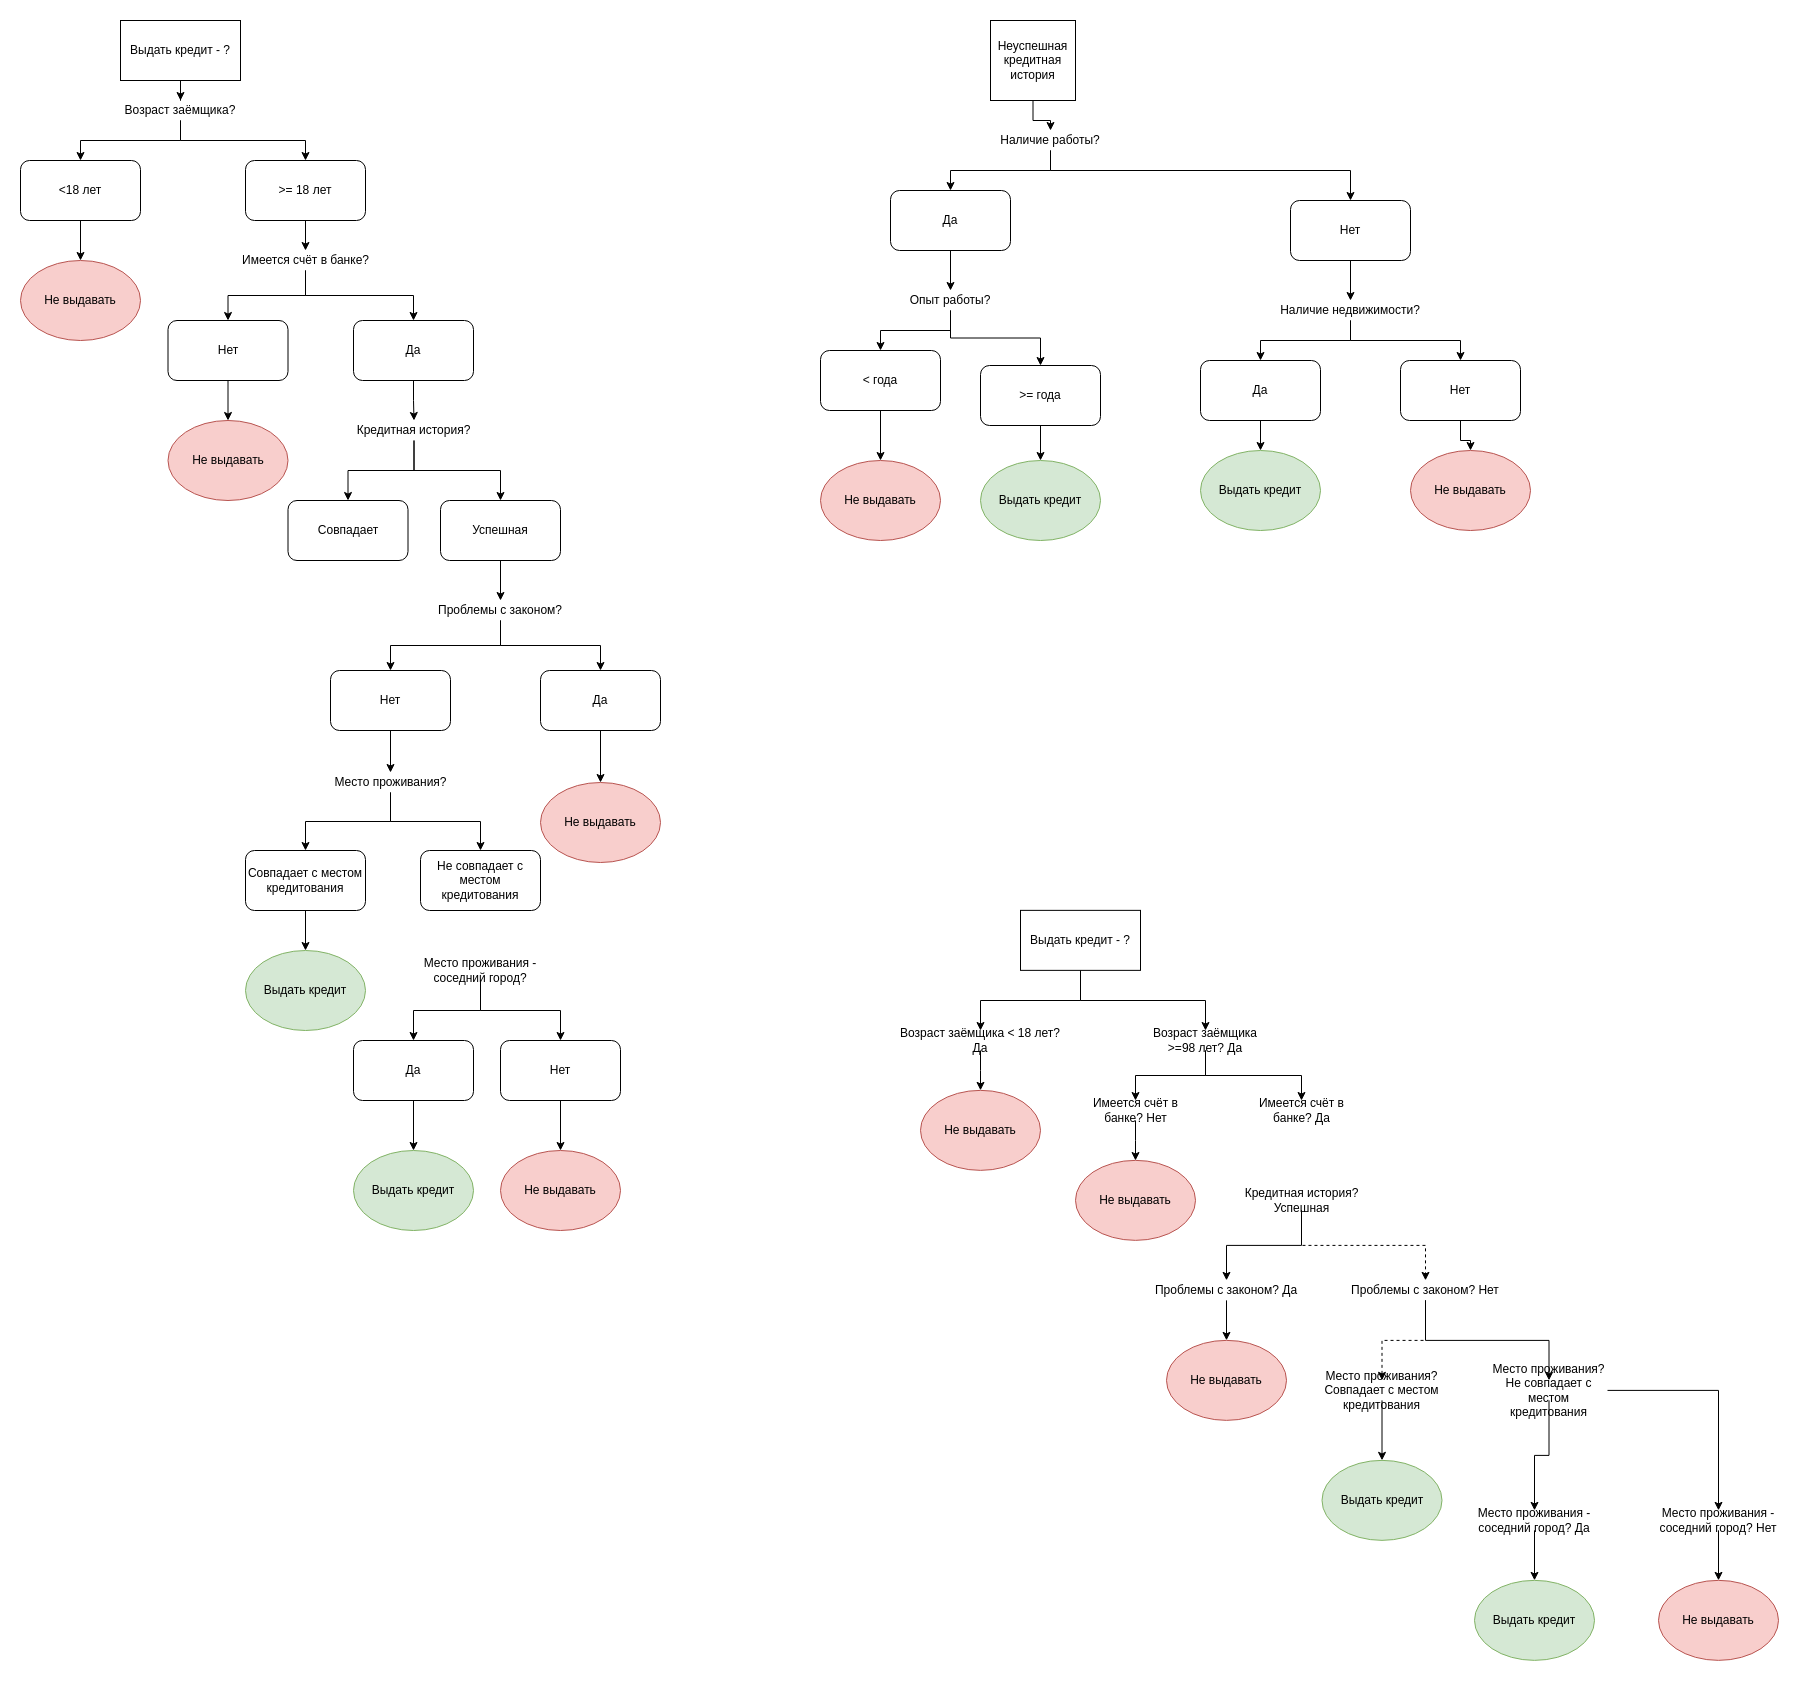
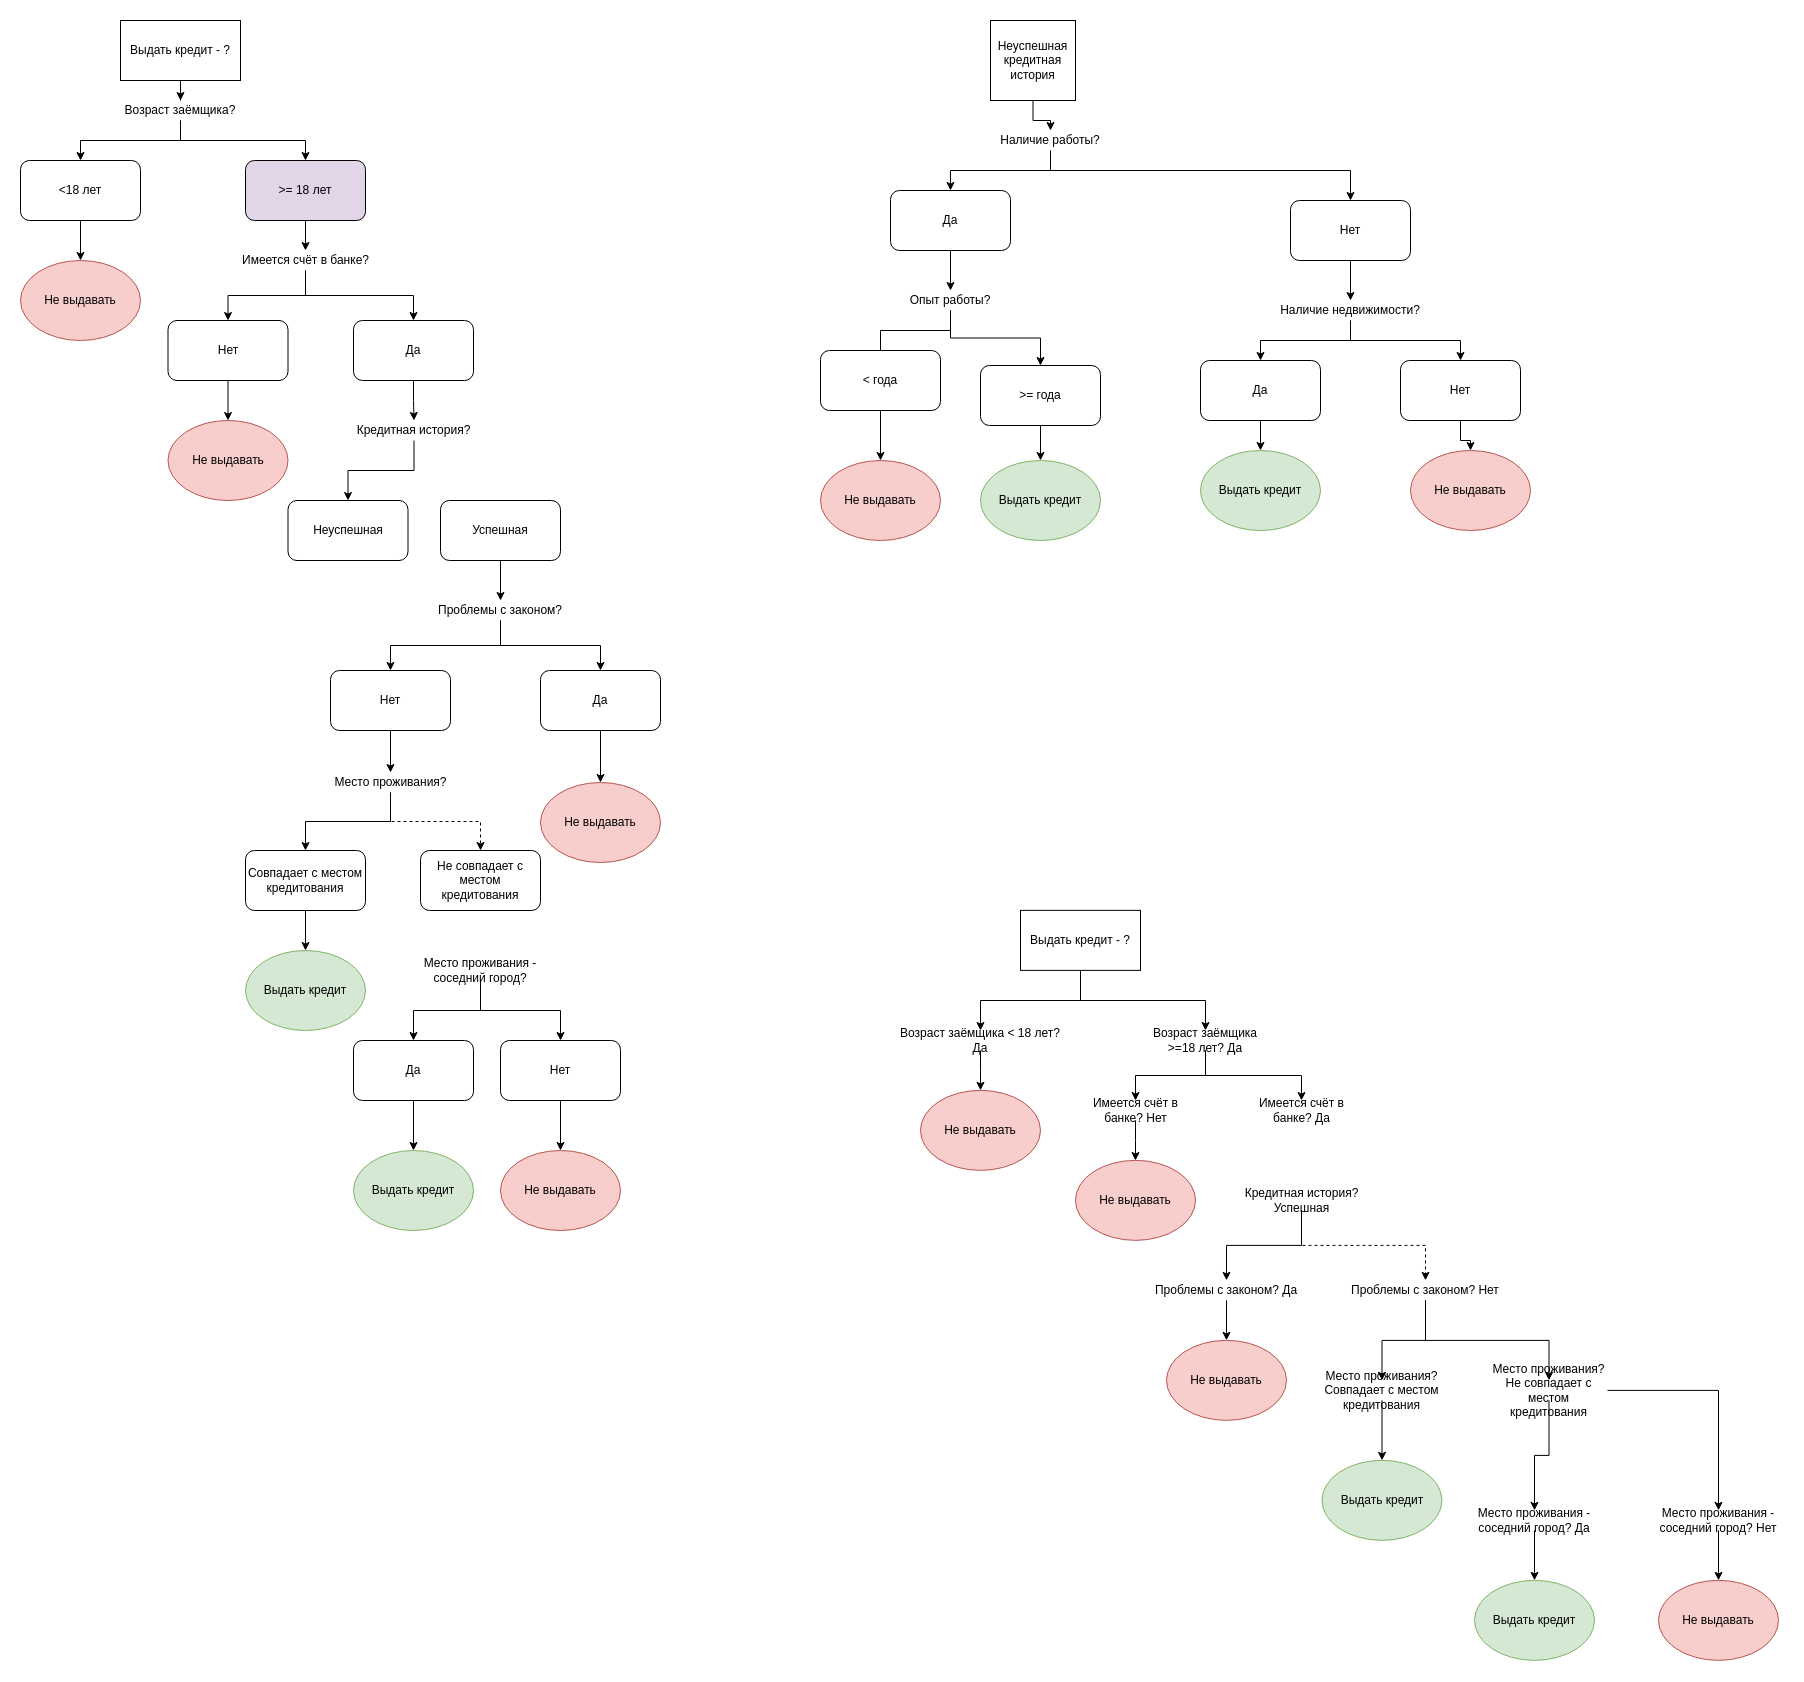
node ">= 18 лет": fillcolor #ffffff -> #e1d5e7
edge "Опыт работы?" -> "< года": arrowhead classic -> none
edge "Кредитная история?" -> "Успешная": removed
node "Совпадает": label "Совпадает" -> "Неуспешная"
edge "Место проживания?" -> "Не совпадает с местом кредитования": style solid -> dashed
node "Возраст заёмщика >=98 лет? Да": label "Возраст заёмщика >=98 лет? Да" -> "Возраст заёмщика >=18 лет? Да"
edge "Проблемы с законом? Нет" -> "Место проживания? Совпадает с местом кредитования": style dashed -> solid
